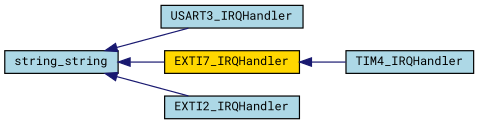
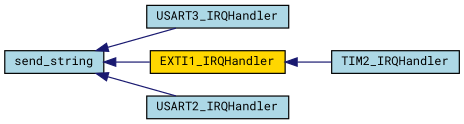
node "string_string": label "string_string" -> "send_string"
node "EXTI7_IRQHandler": label "EXTI7_IRQHandler" -> "EXTI1_IRQHandler"
node "TIM4_IRQHandler": label "TIM4_IRQHandler" -> "TIM2_IRQHandler"
node "EXTI2_IRQHandler": label "EXTI2_IRQHandler" -> "USART2_IRQHandler"
